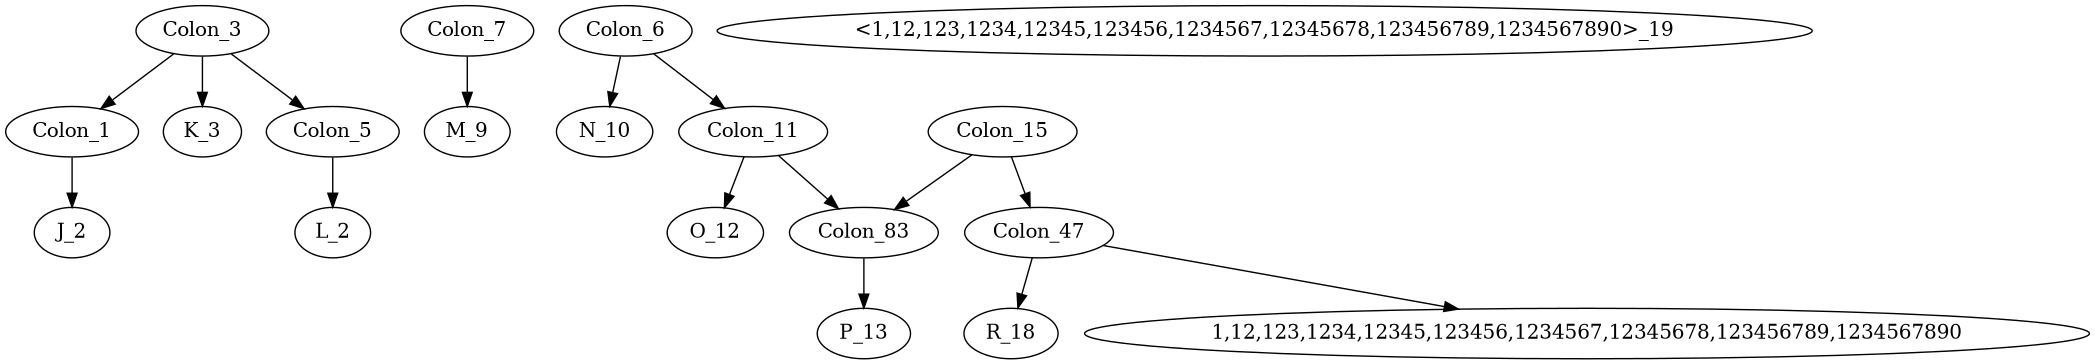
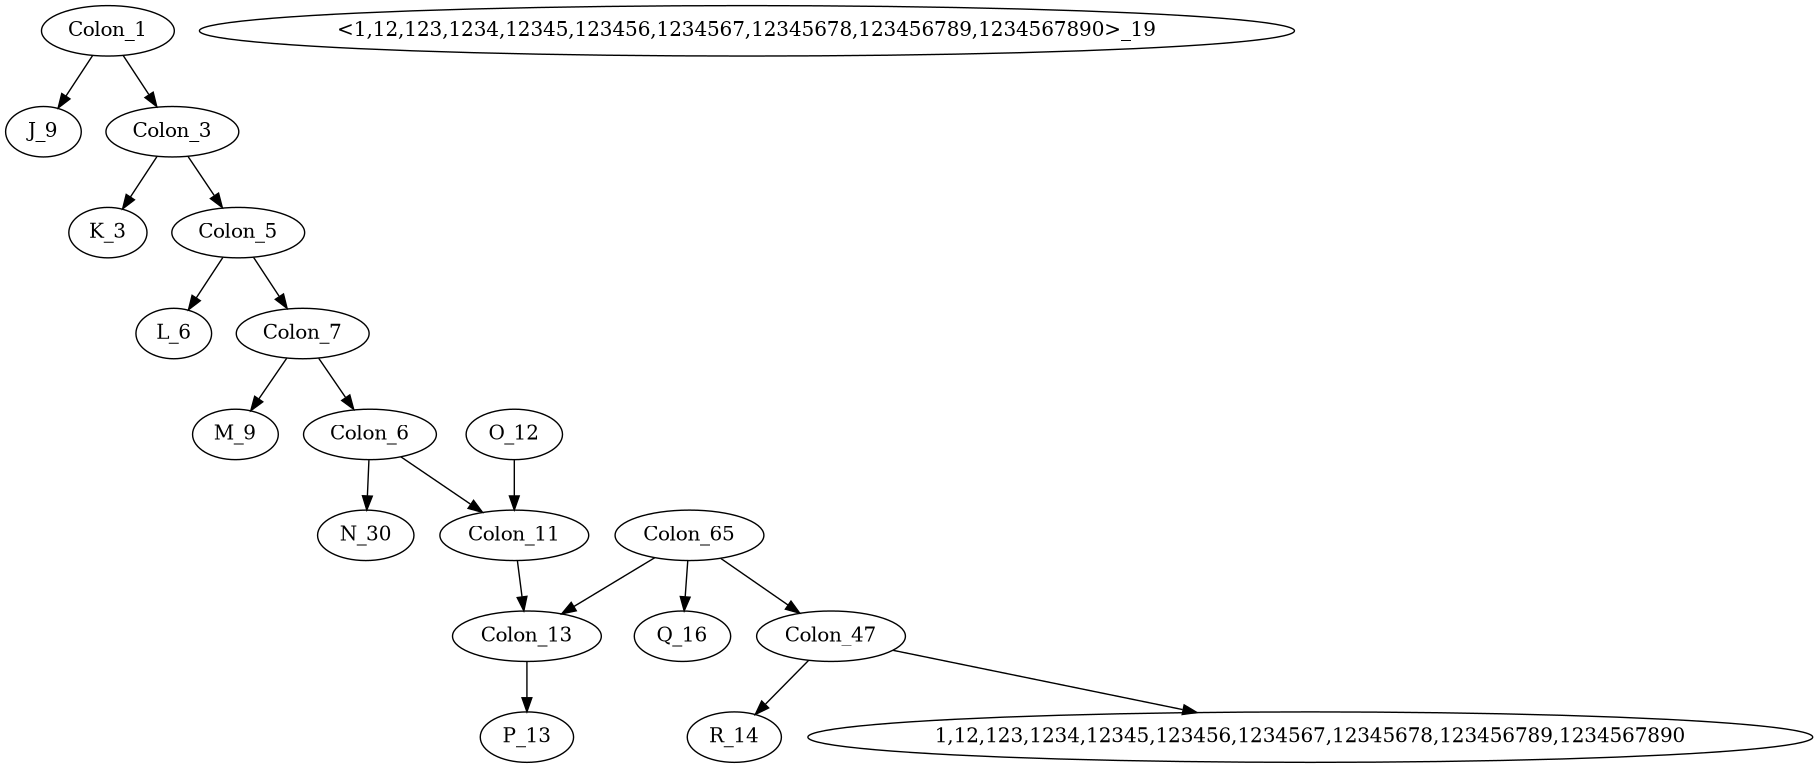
edge "Colon_3" -> "Colon_1": reversed
node "N_10": label "N_10" -> "N_30"
node "Colon_15": label "Colon_15" -> "Colon_65"
edge "Colon_11" -> "O_12": reversed
node "J_2": label "J_2" -> "J_9"
node "L_2": label "L_2" -> "L_6"
node "Colon_83": label "Colon_83" -> "Colon_13"
edge "Colon_5" -> "Colon_7": added
node "R_18": label "R_18" -> "R_14"
edge "Colon_7" -> "Colon_6": added
node "Q_16": added
